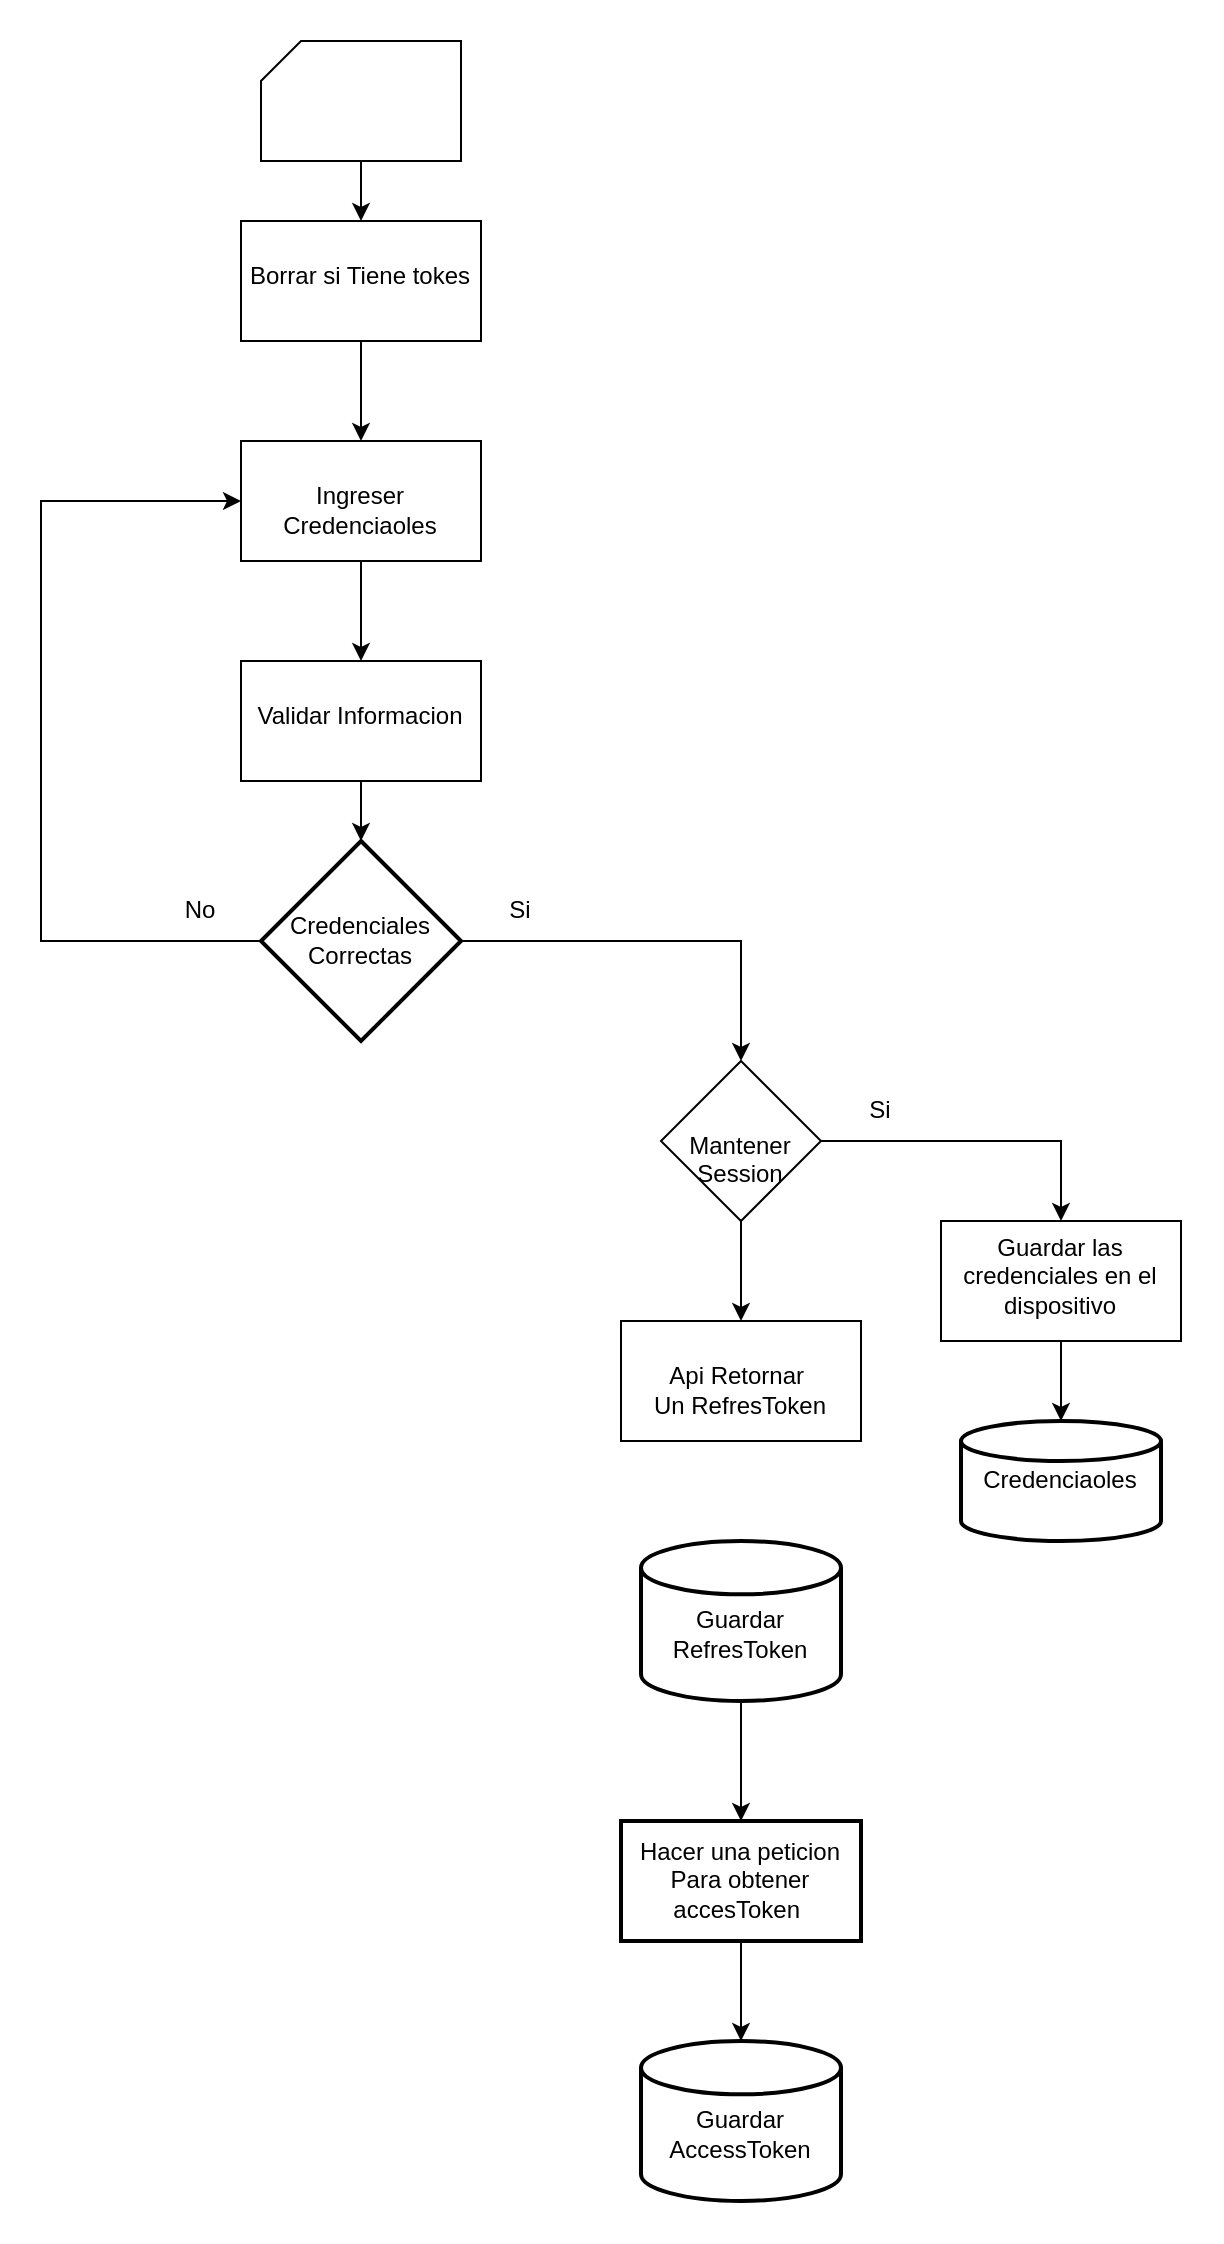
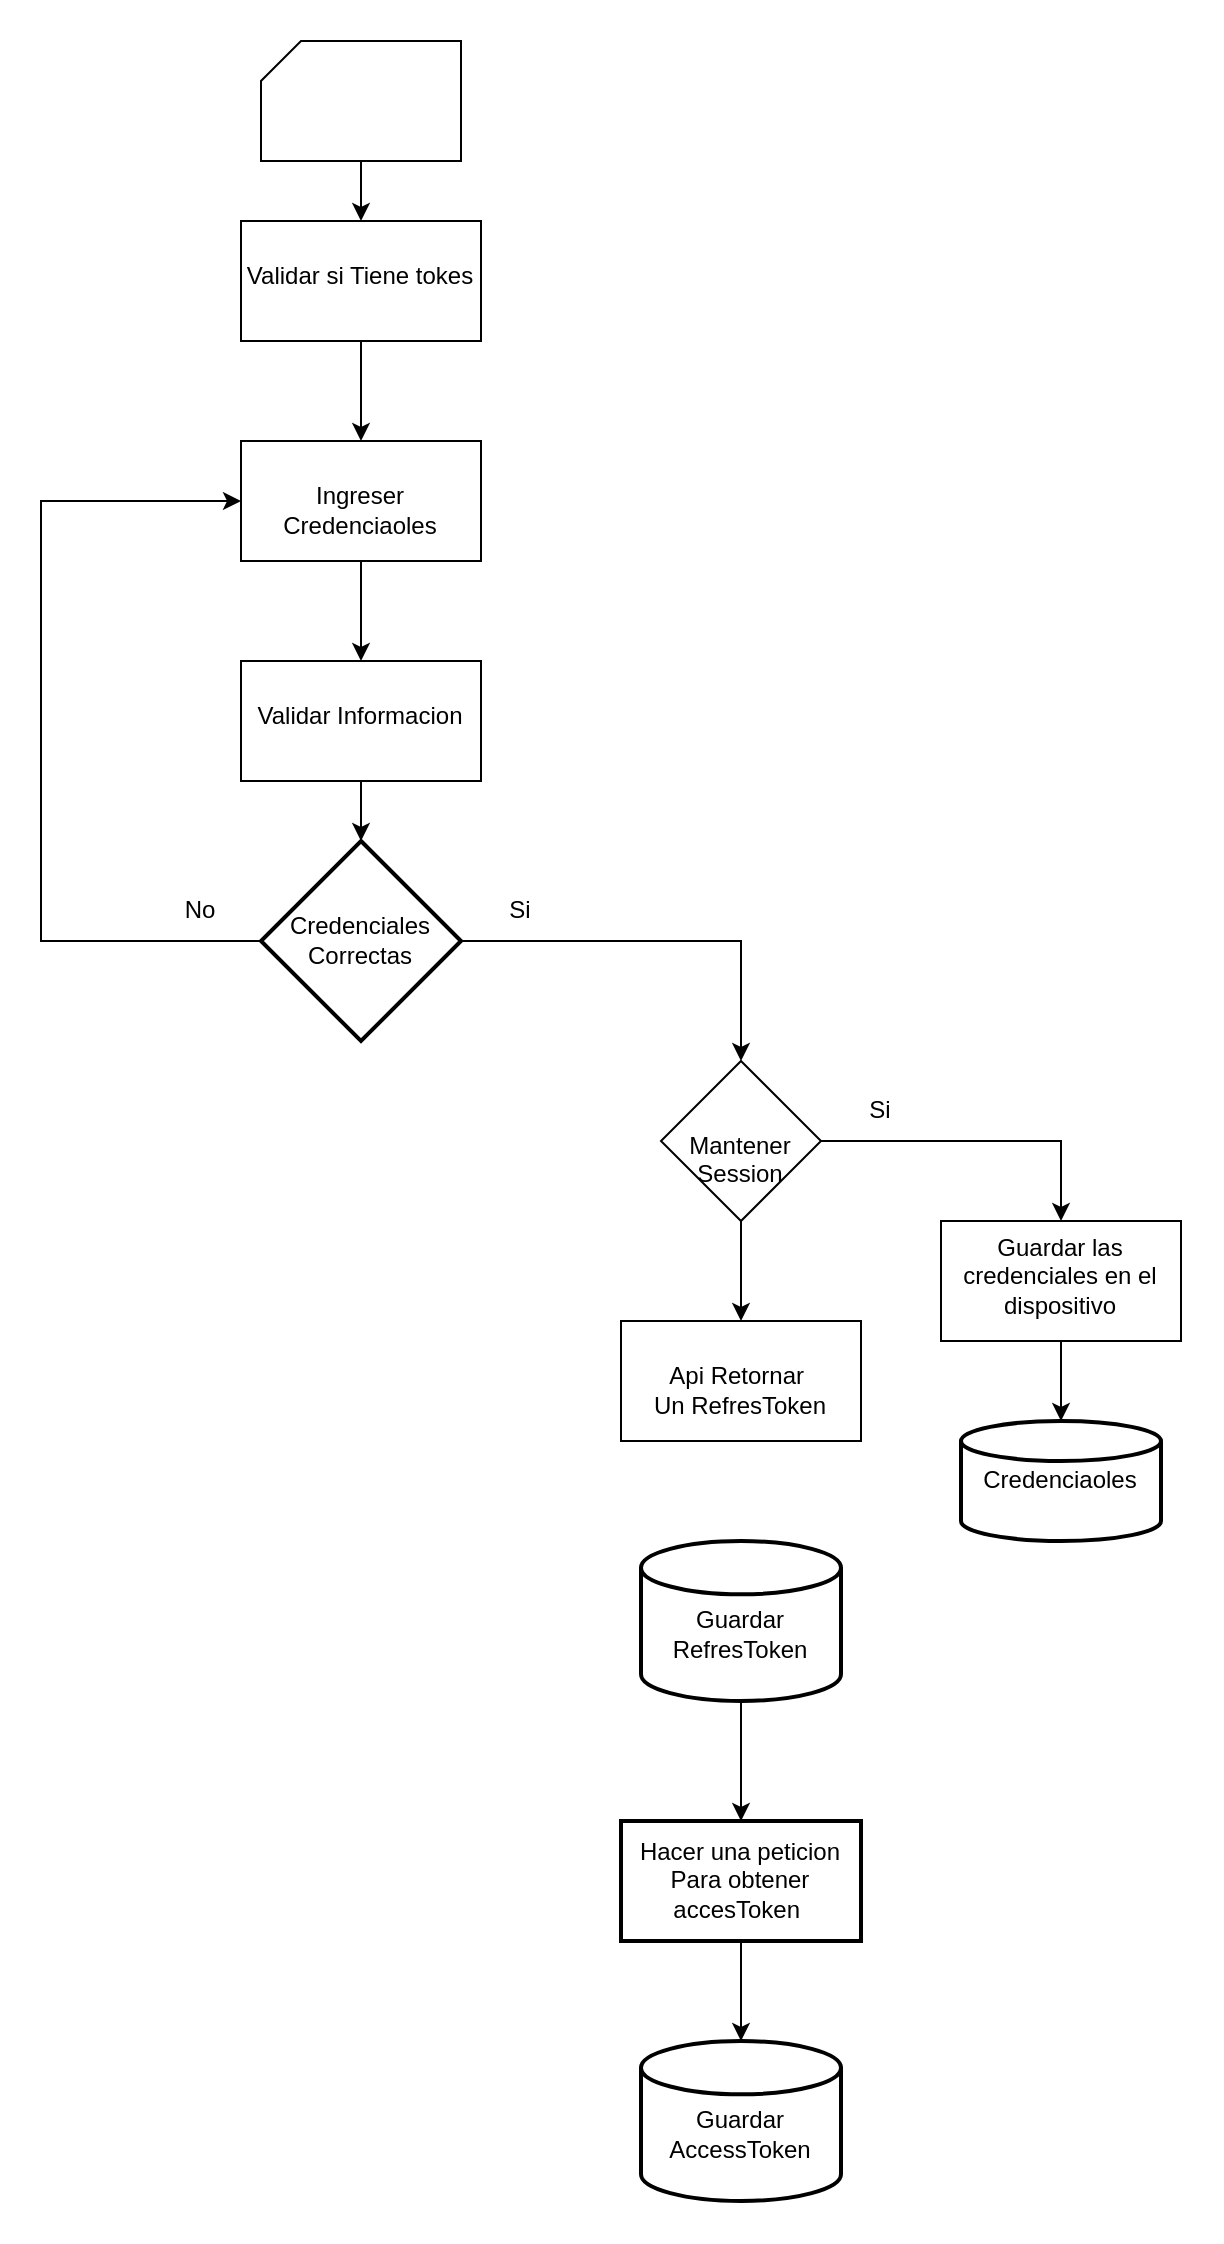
node "Borrar si Tiene tokes": label "Borrar si Tiene tokes" -> "Validar si Tiene tokes"
